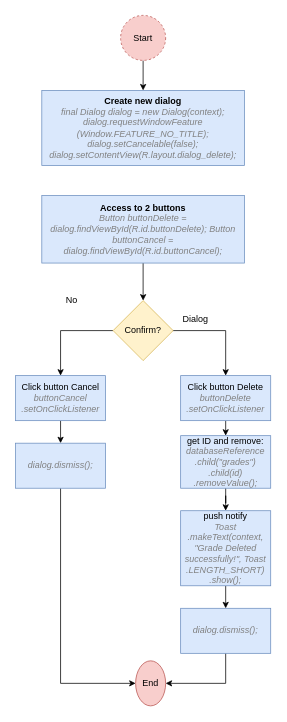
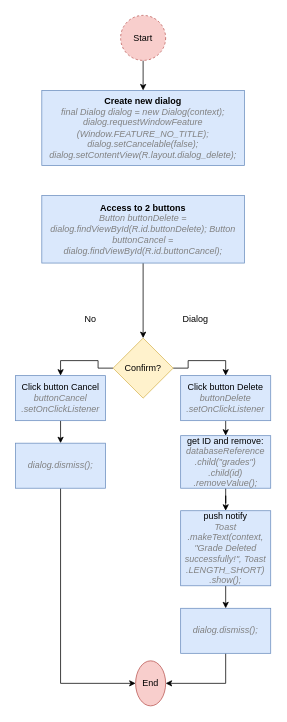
node "No": moved (72, 300) -> (90, 319)
node "Confirm?": moved (143, 330) -> (143, 368)
